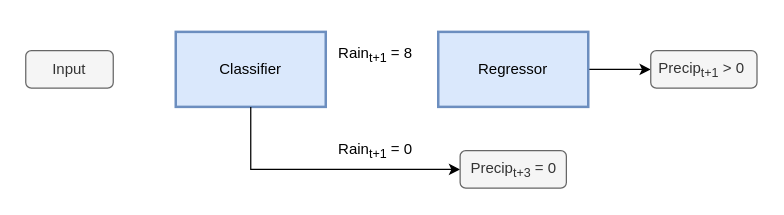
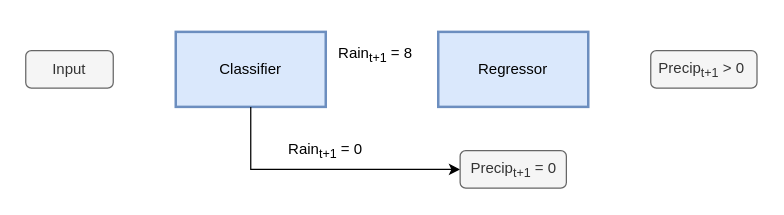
edge "Regressor" -> "Precipt+1 > 0": removed
node "Raint+1 = 0": moved (376, 151) -> (326, 151)
node "Precipt+3 = 0": label "Precipt+3 = 0" -> "Precipt+1 = 0"
